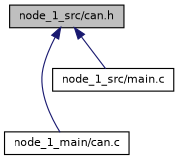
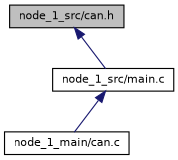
edge "node_1_main/can.c" -> "node_1_src/can.h": now "node_1_main/can.c" -> "node_1_src/main.c"
